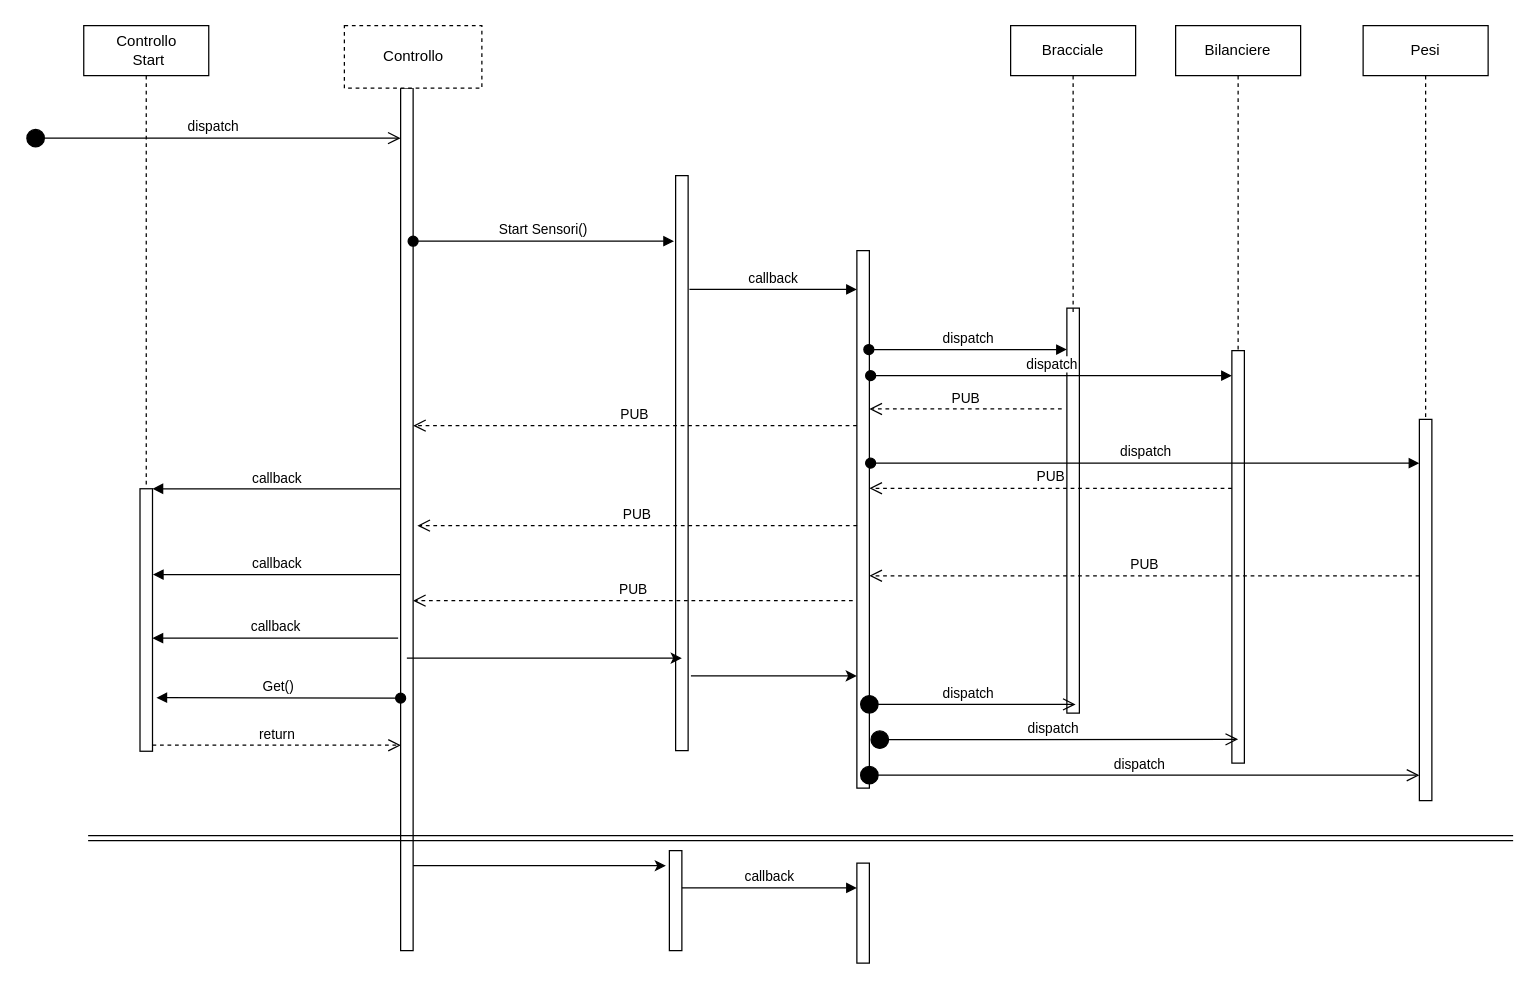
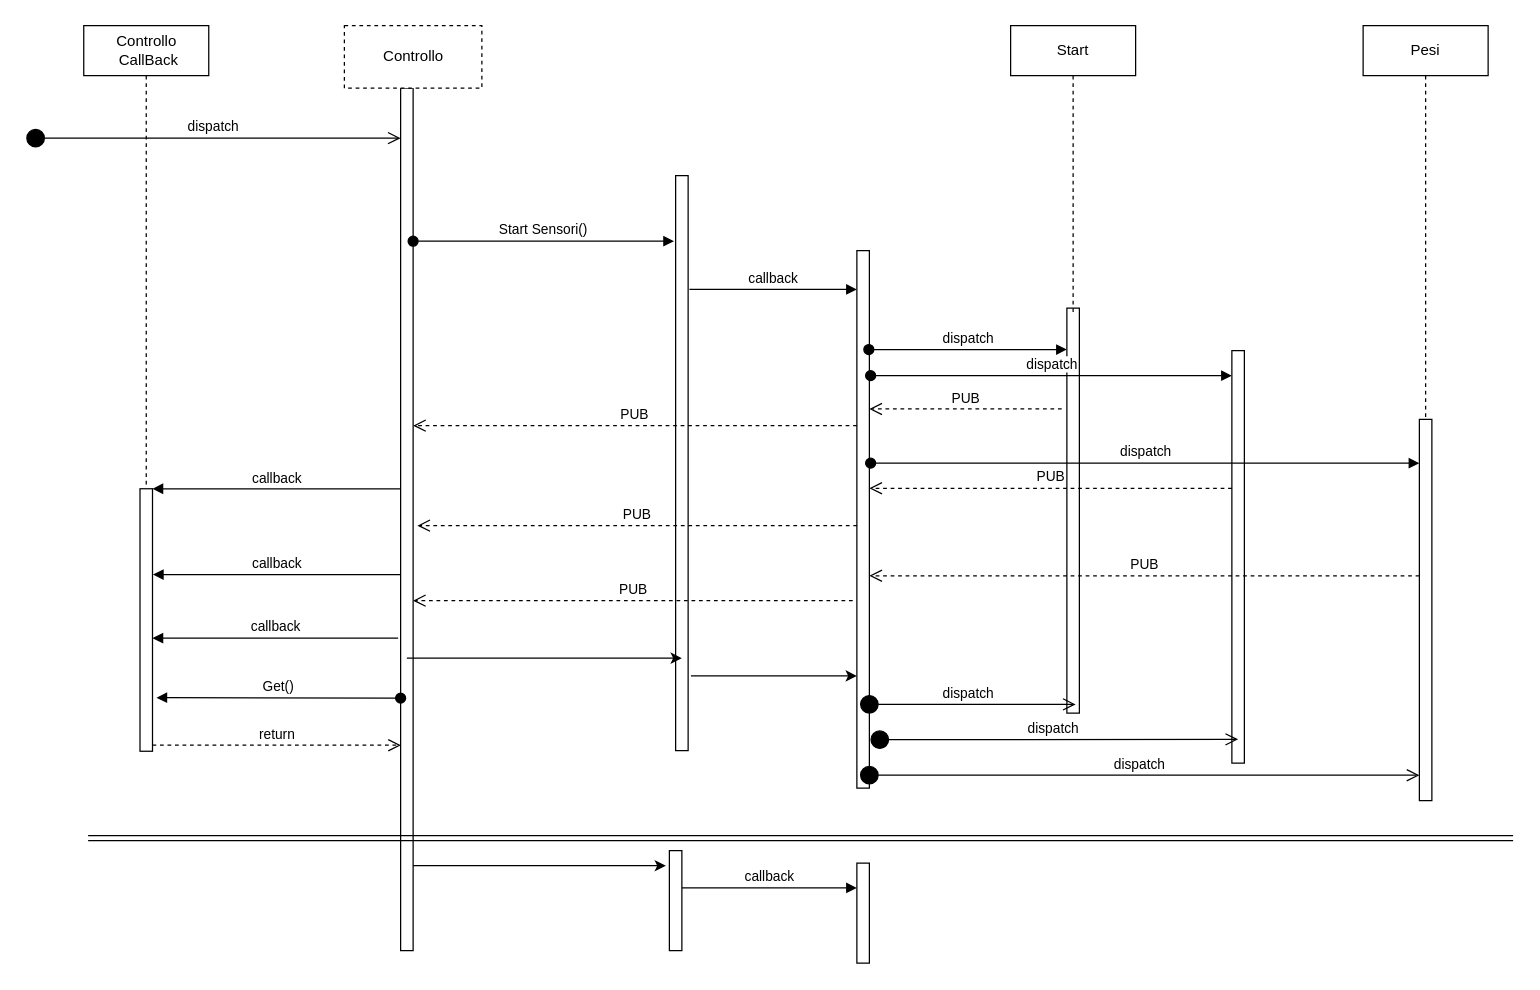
node "Controllo Start": label "Controllo Start" -> "Controllo CallBack"
node "Bracciale": label "Bracciale" -> "Start"
node "Bilanciere": removed
